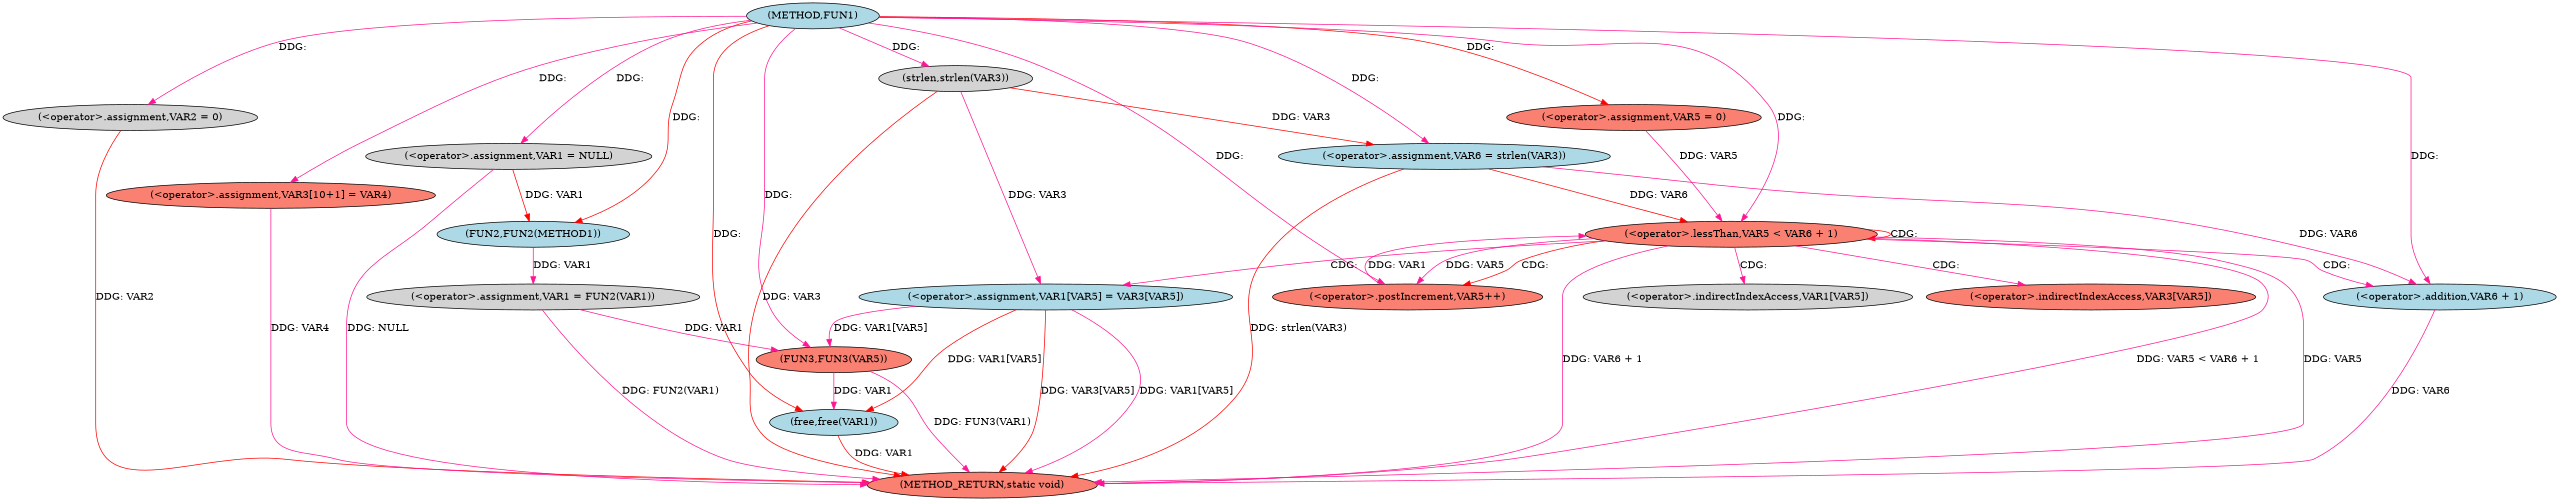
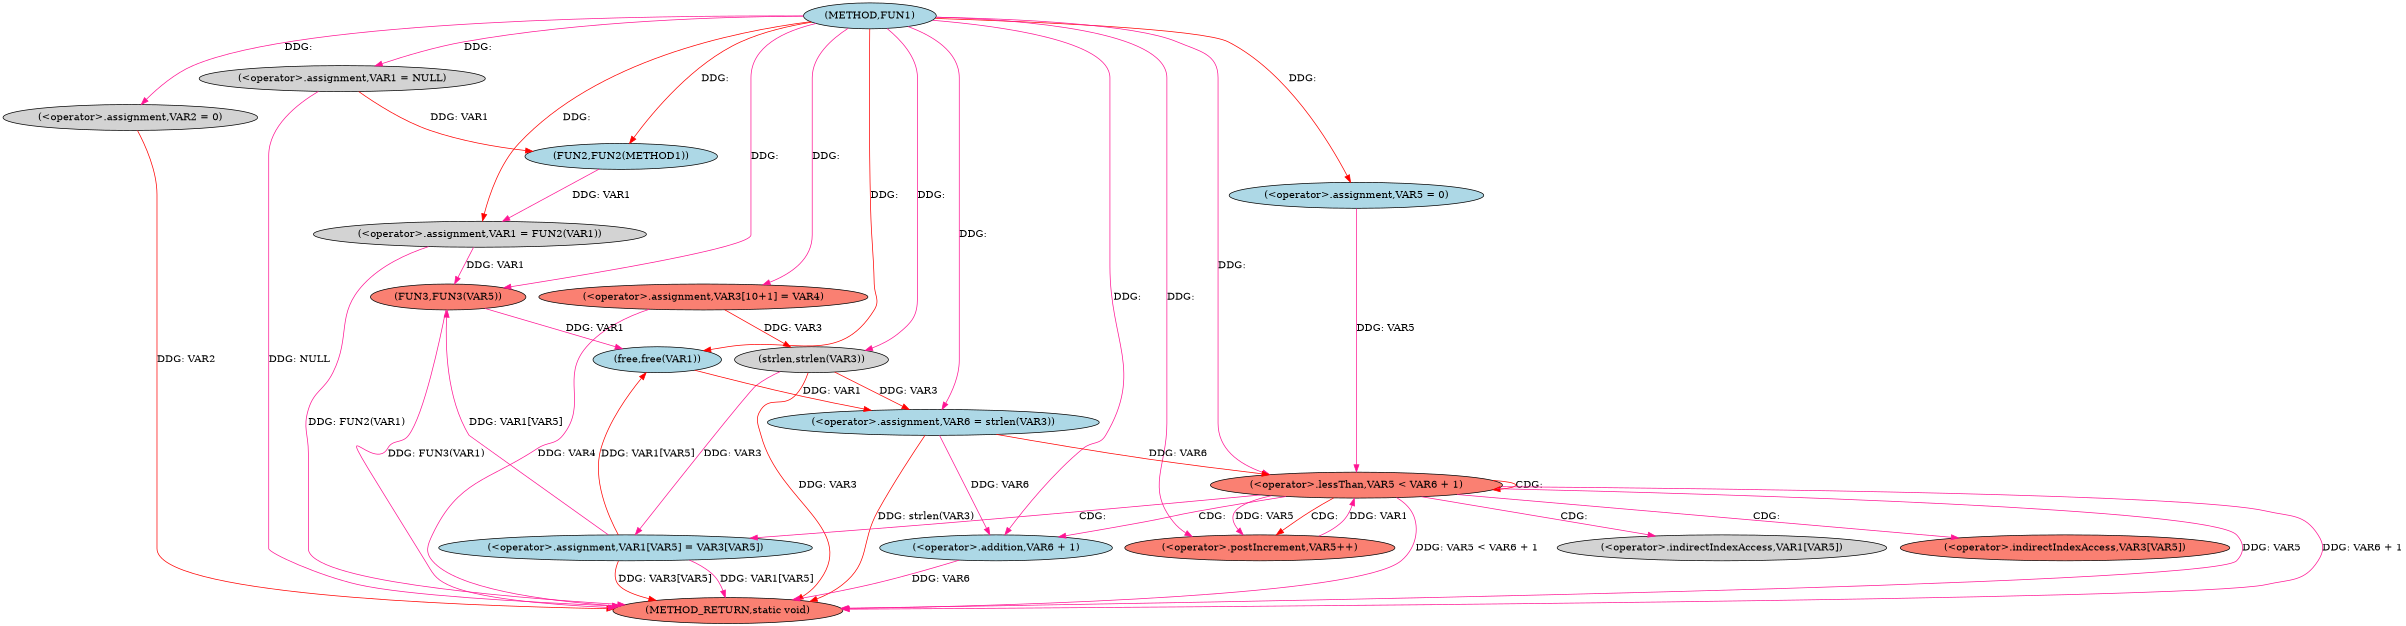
edge "(METHOD,FUN1)" -> "(<operator>.assignment,VAR1 = FUN2(VAR1))": added, label "DDG:"
node "(<operator>.assignment,VAR5 = 0)": fillcolor salmon -> lightblue
edge "(<operator>.assignment,VAR3[10+1] = VAR4)" -> "(strlen,strlen(VAR3))": added, label "DDG: VAR3"
edge "(free,free(VAR1))" -> "(METHOD_RETURN,static void)": now "(free,free(VAR1))" -> "(<operator>.assignment,VAR6 = strlen(VAR3))"
